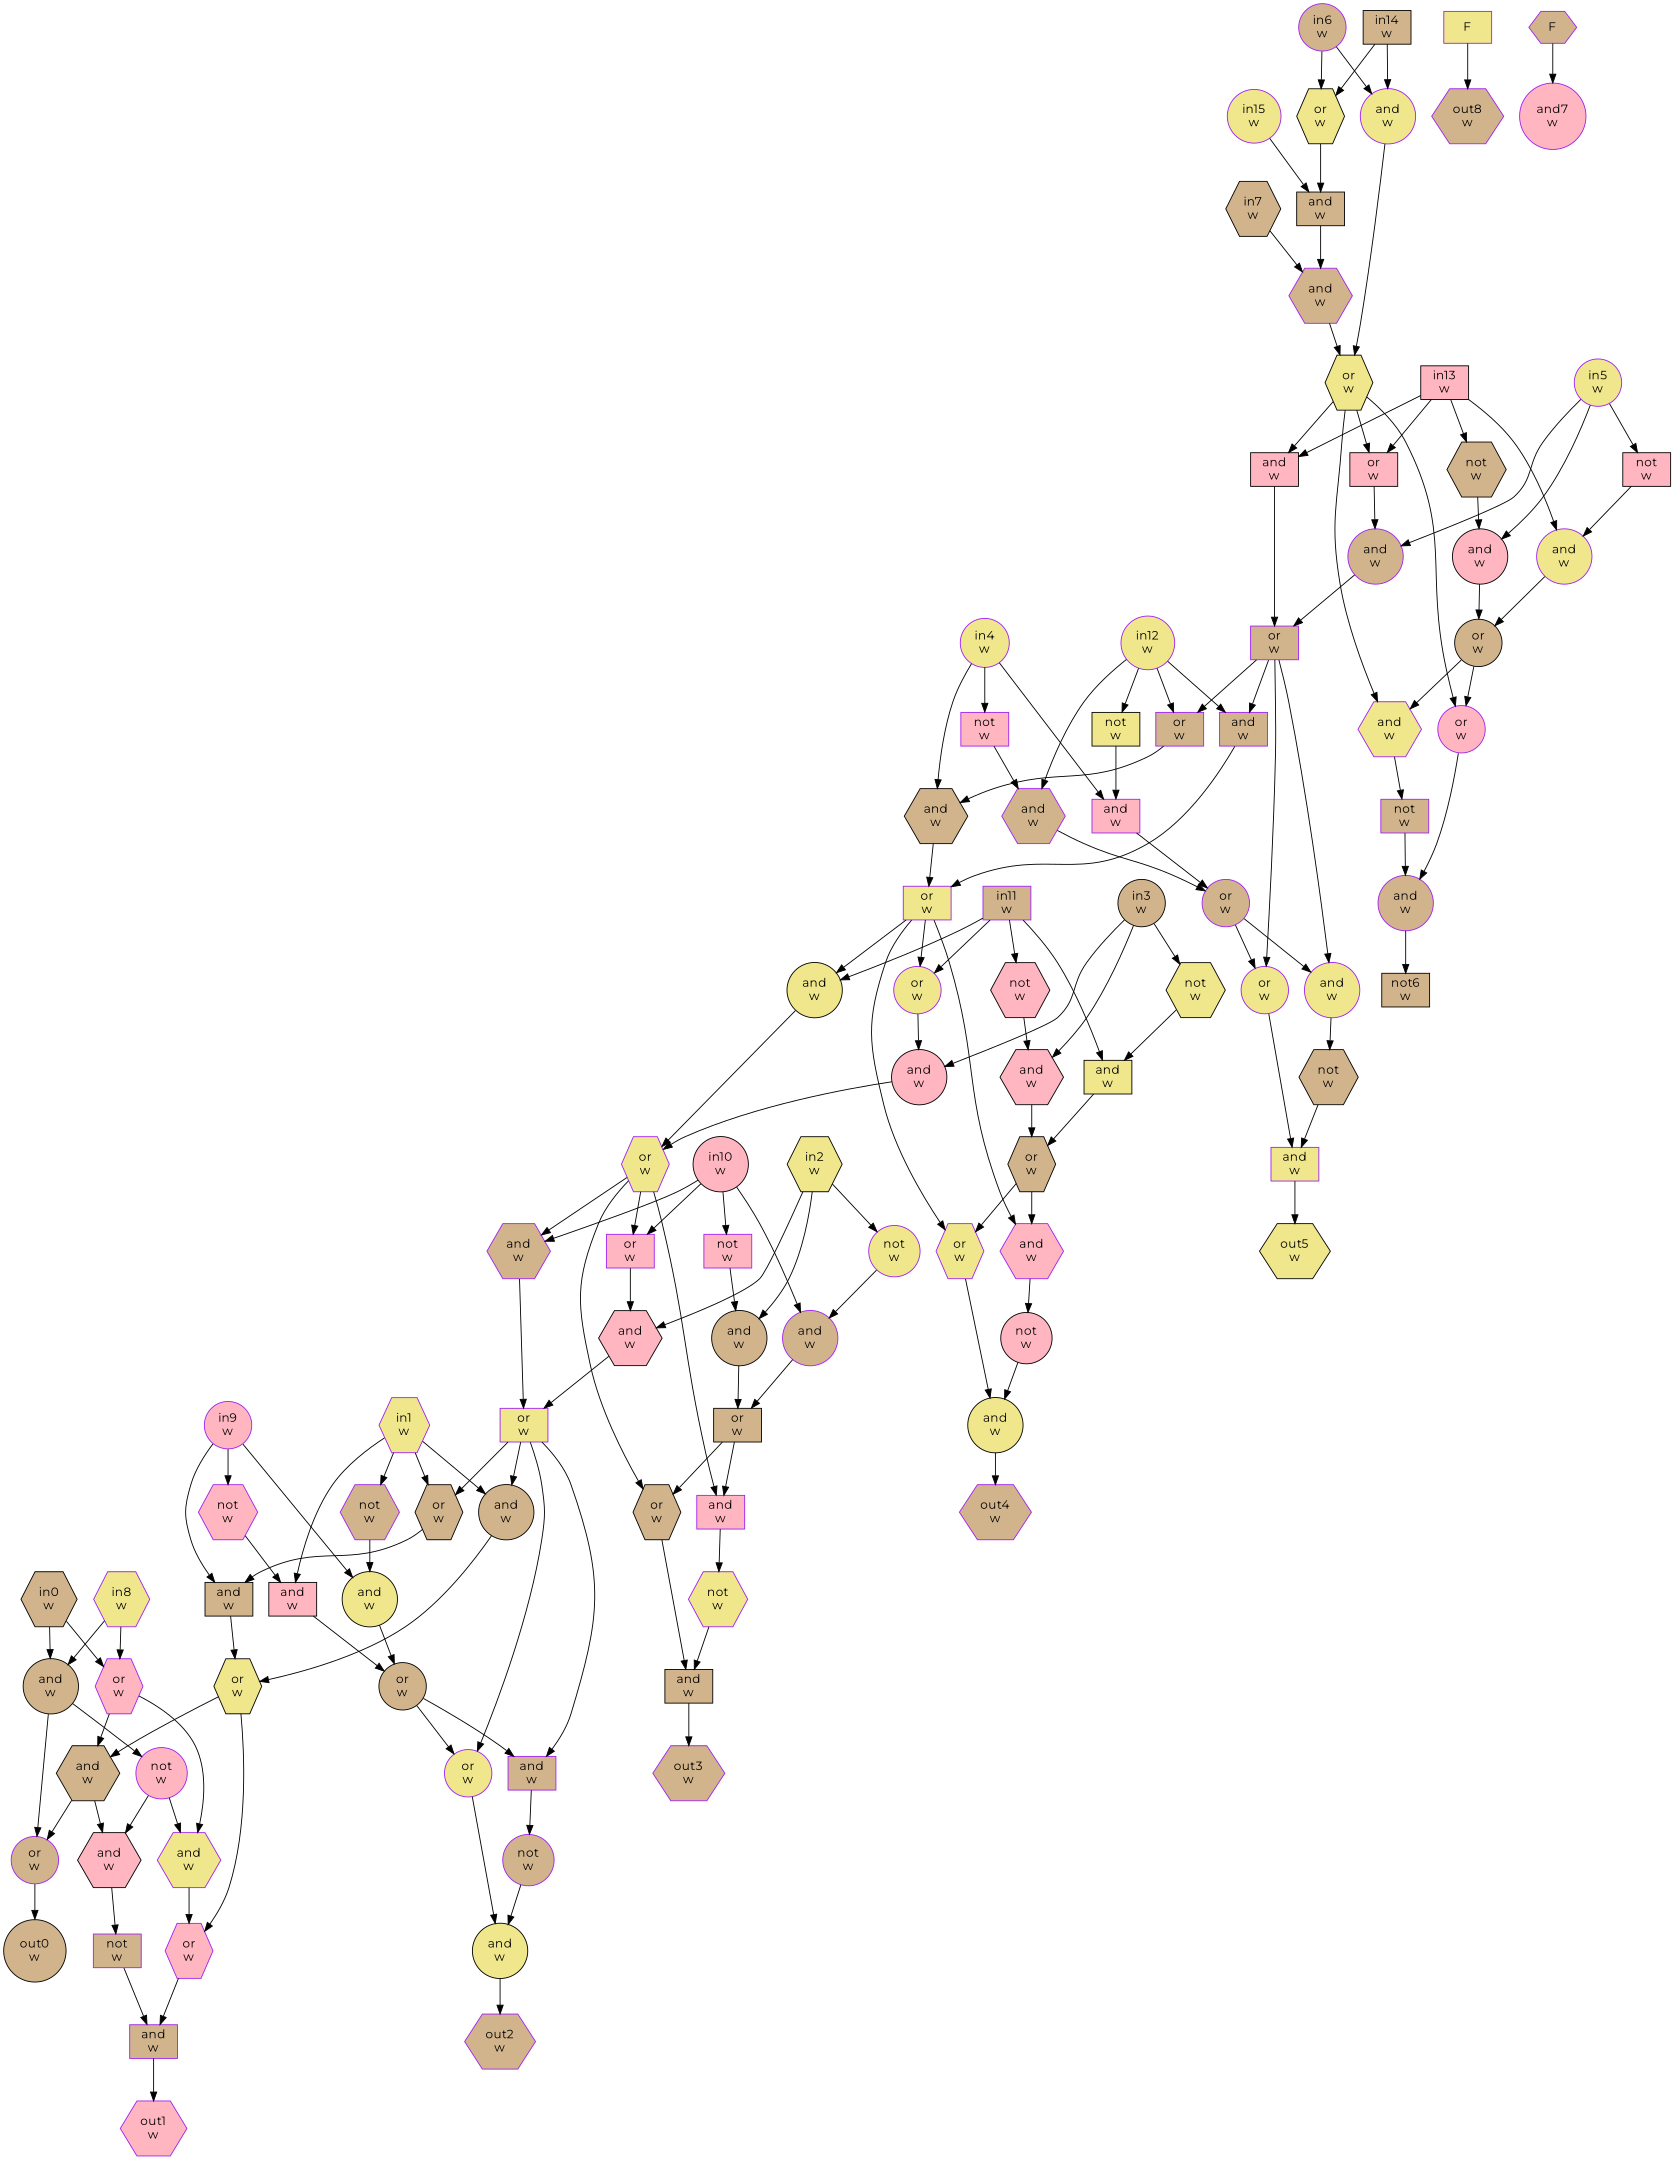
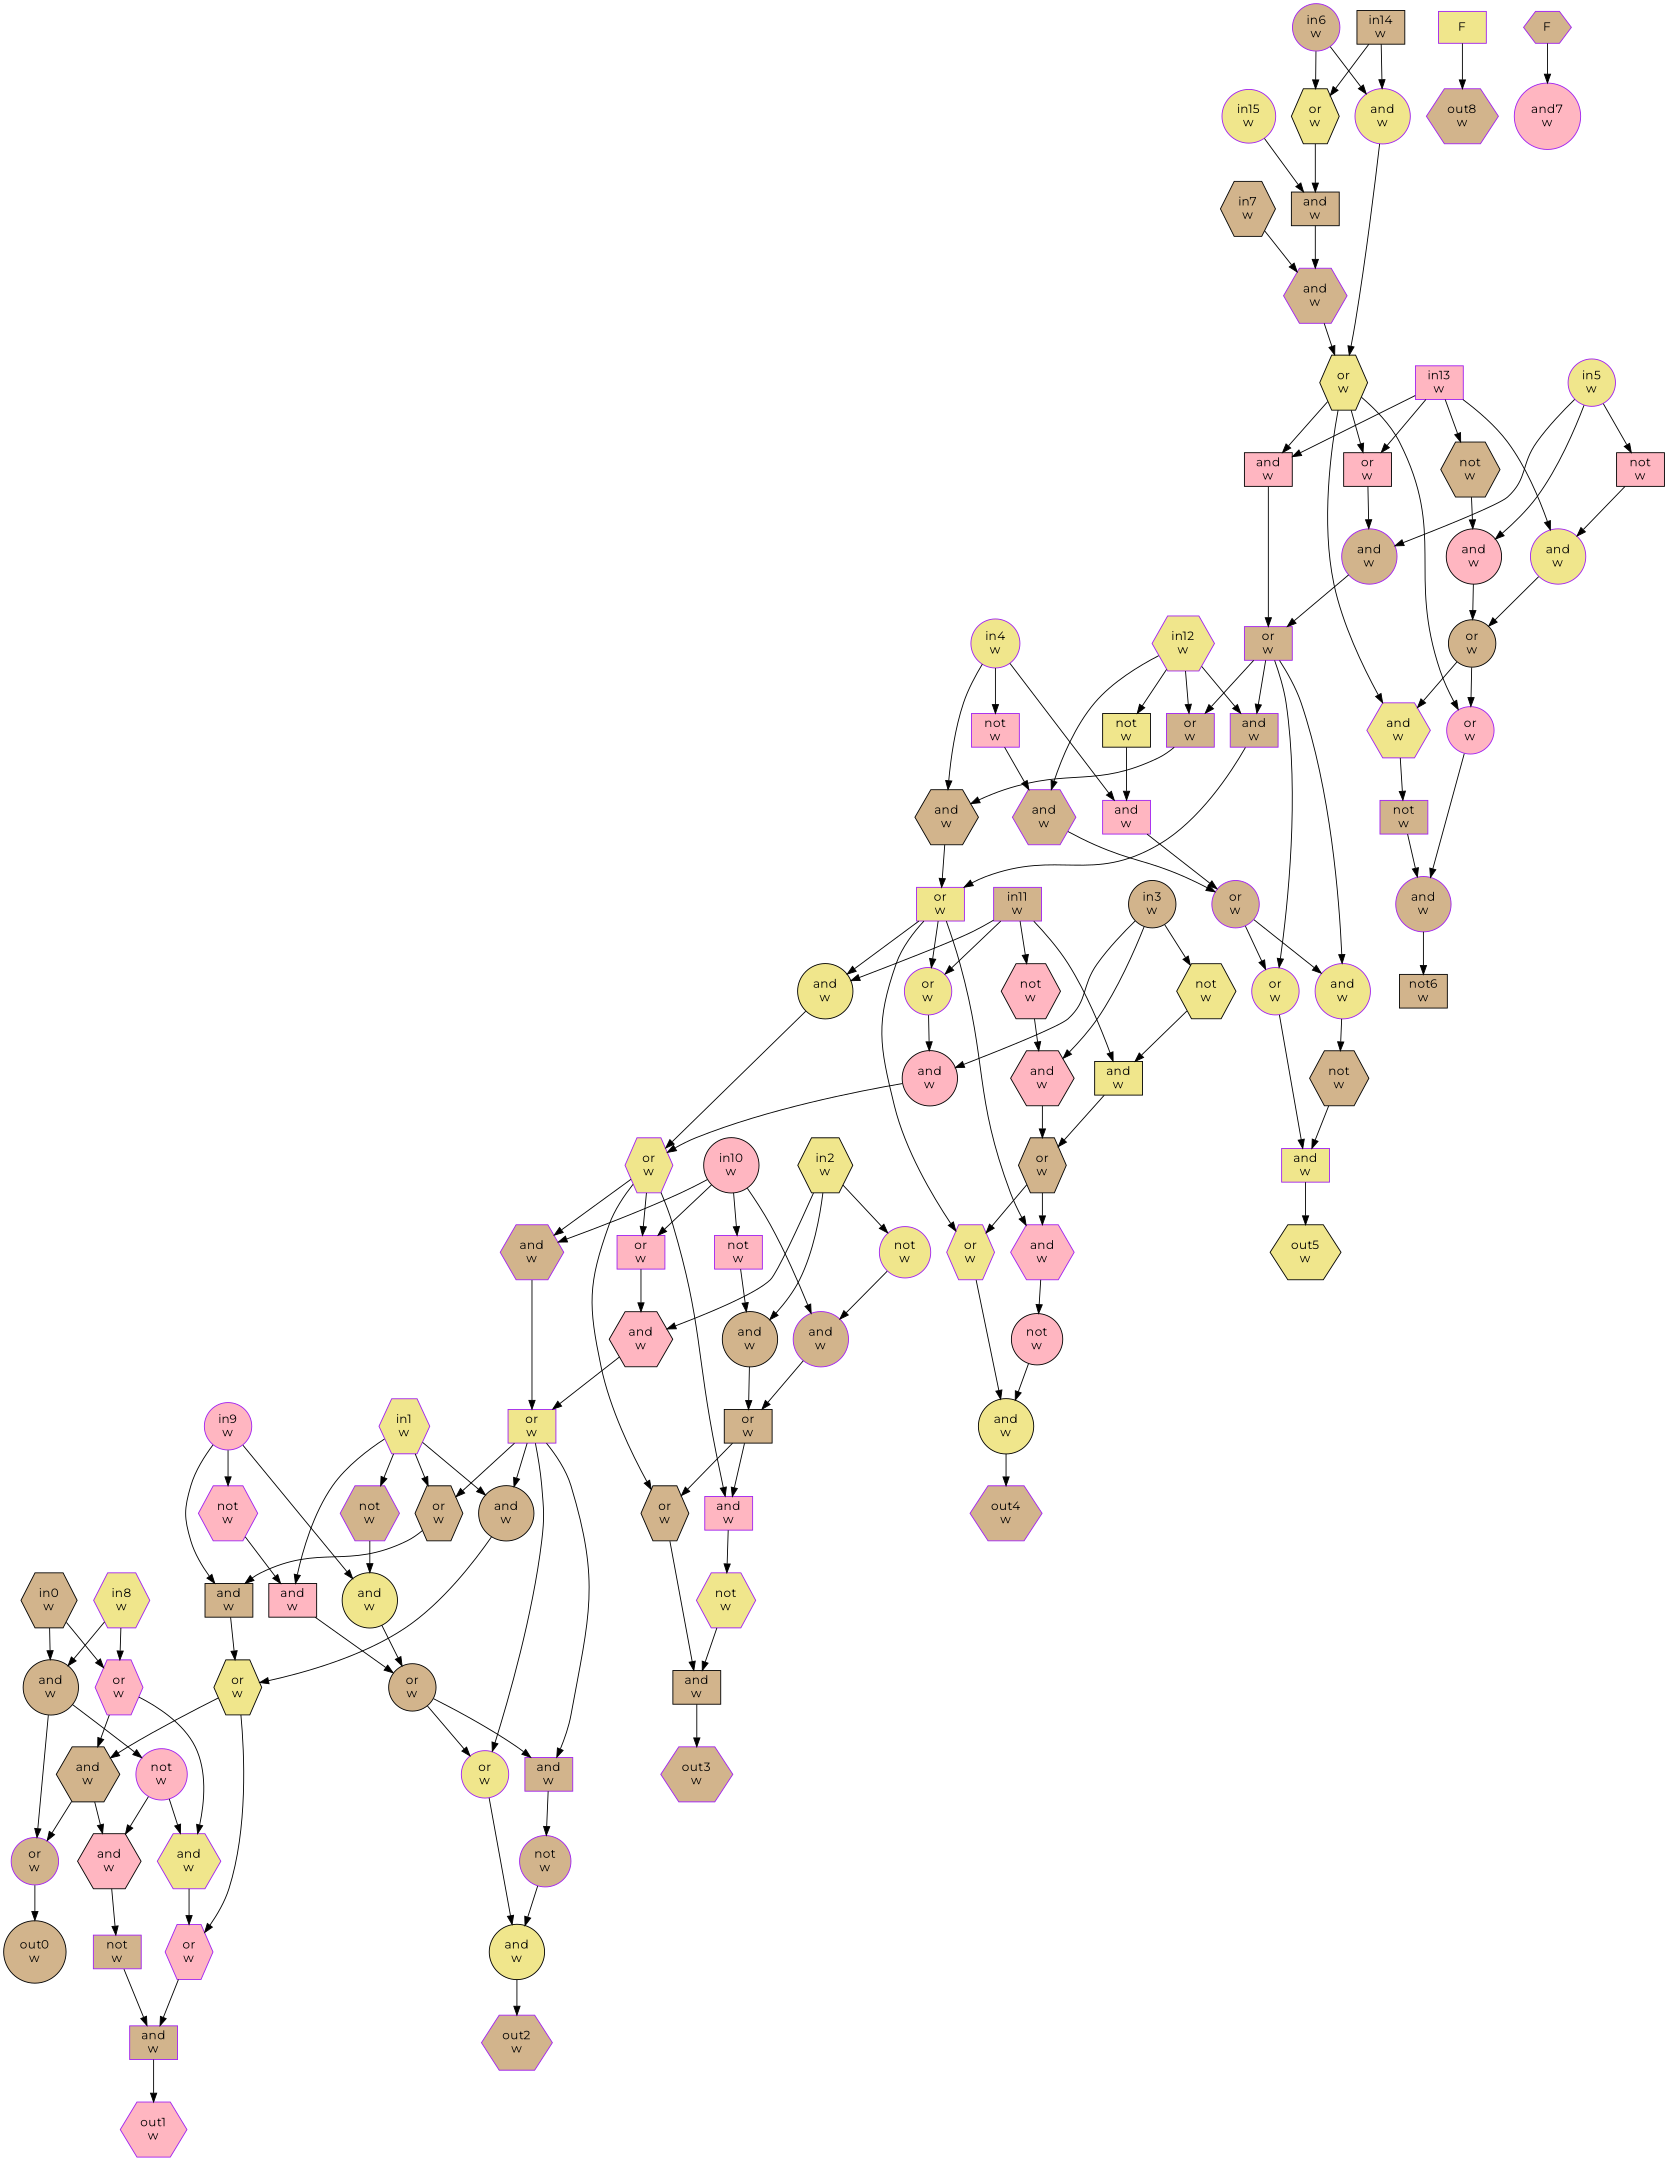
node "in13 w": color black -> purple
node "in12 w": shape circle -> hexagon
